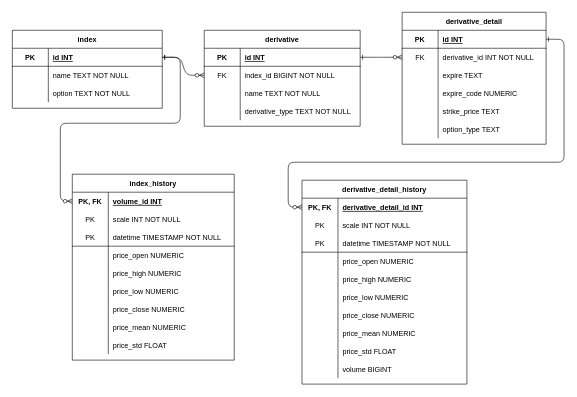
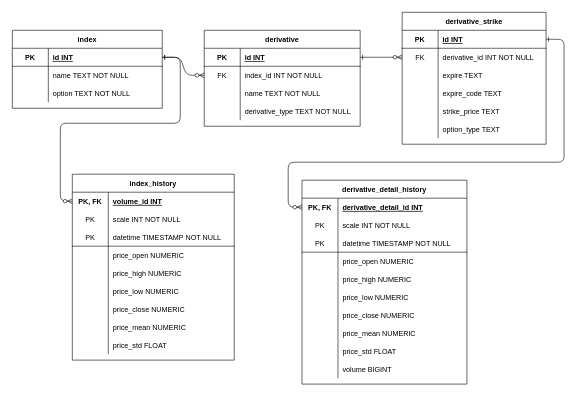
node "derivative_detail": label "derivative_detail" -> "derivative_strike"
node "index_id BIGINT NOT NULL": label "index_id BIGINT NOT NULL" -> "index_id INT NOT NULL"
node "expire_code NUMERIC": label "expire_code NUMERIC" -> "expire_code TEXT"
